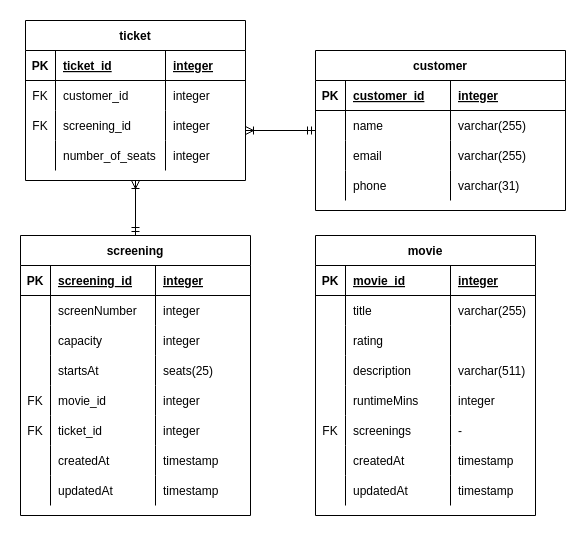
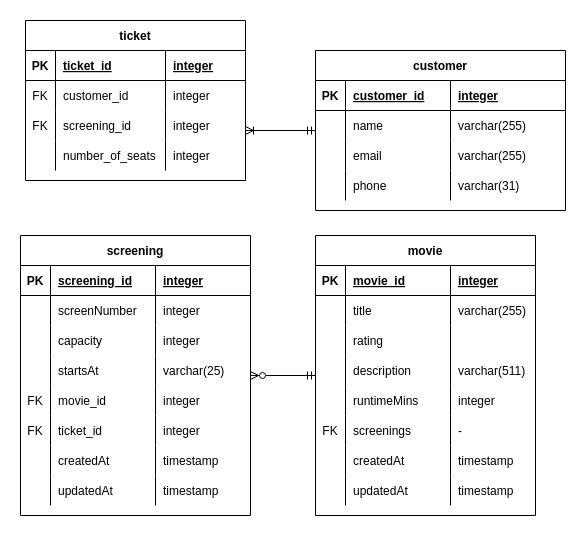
edge "ticket" -- "screening": removed
node "seats(25)": label "seats(25)" -> "varchar(25)"
edge "screening" -- "movie": added
